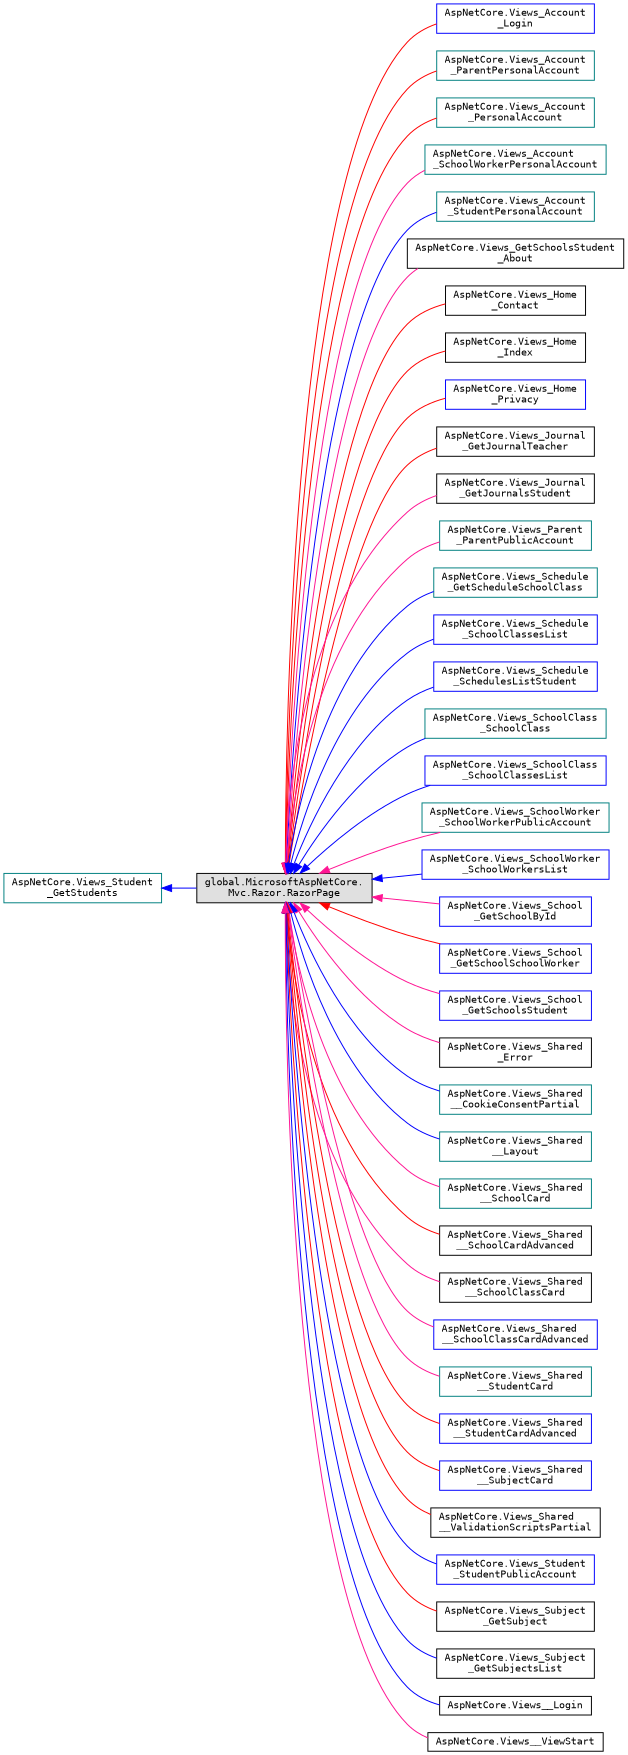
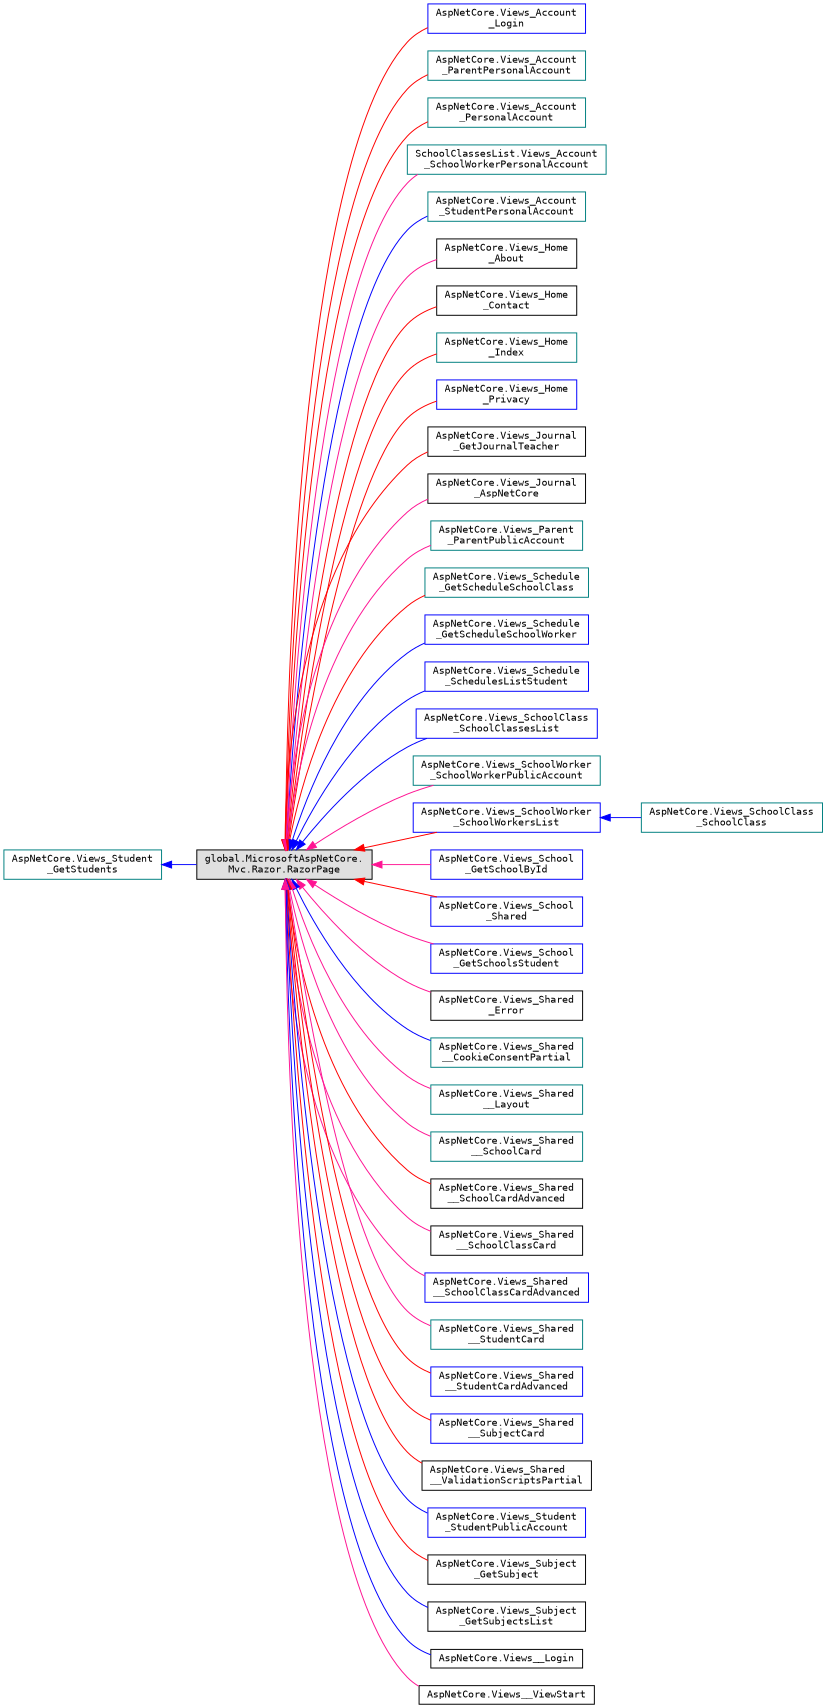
node "AspNetCore.Views_Account _SchoolWorkerPersonalAccount": label "AspNetCore.Views_Account _SchoolWorkerPersonalAccount" -> "SchoolClassesList.Views_Account _SchoolWorkerPersonalAccount"
node "AspNetCore.Views_GetSchoolsStudent _About": label "AspNetCore.Views_GetSchoolsStudent _About" -> "AspNetCore.Views_Home _About"
node "AspNetCore.Views_Home _Index": color black -> teal
node "AspNetCore.Views_Journal _GetJournalsStudent": label "AspNetCore.Views_Journal _GetJournalsStudent" -> "AspNetCore.Views_Journal _AspNetCore"
node "AspNetCore.Views_Schedule _SchoolClassesList": label "AspNetCore.Views_Schedule _SchoolClassesList" -> "AspNetCore.Views_Schedule _GetScheduleSchoolWorker"
edge "AspNetCore.Views_Schedule _GetScheduleSchoolClass" -> "global.MicrosoftAspNetCore. Mvc.Razor.RazorPage": color blue -> red
edge "AspNetCore.Views_SchoolClass _SchoolClass" -> "global.MicrosoftAspNetCore. Mvc.Razor.RazorPage": now "AspNetCore.Views_SchoolClass _SchoolClass" -> "AspNetCore.Views_SchoolWorker _SchoolWorkersList"
edge "AspNetCore.Views_SchoolWorker _SchoolWorkersList" -> "global.MicrosoftAspNetCore. Mvc.Razor.RazorPage": color blue -> red
node "AspNetCore.Views_School _GetSchoolSchoolWorker": label "AspNetCore.Views_School _GetSchoolSchoolWorker" -> "AspNetCore.Views_School _Shared"
edge "AspNetCore.Views_Shared __Layout" -> "global.MicrosoftAspNetCore. Mvc.Razor.RazorPage": color blue -> deeppink
